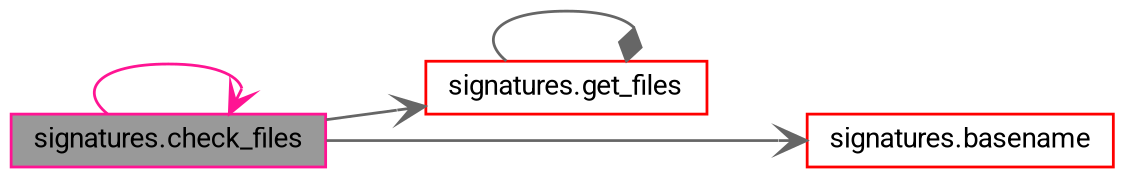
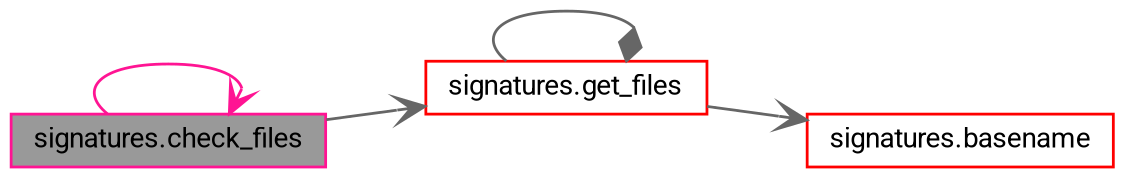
edge "signatures.check_files" -> "signatures.basename": now "signatures.get_files" -> "signatures.basename"
